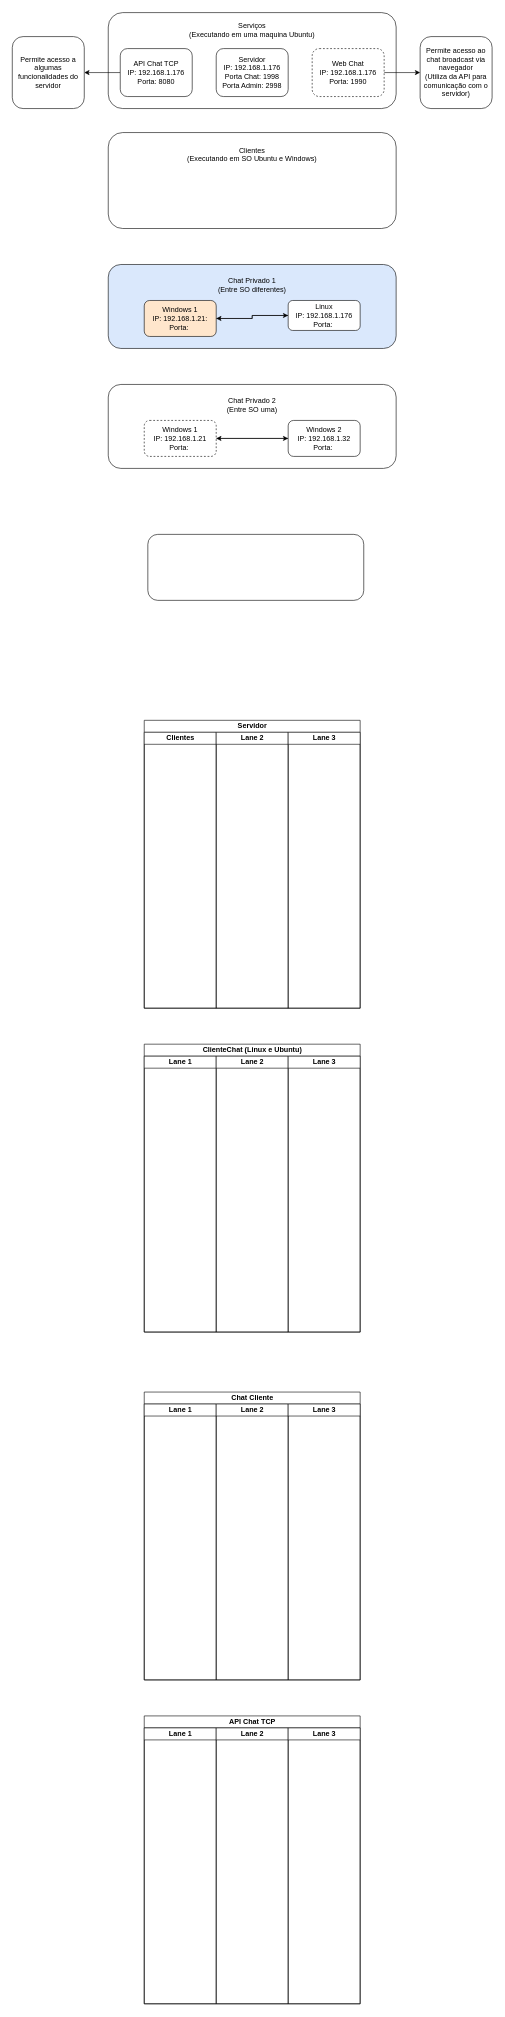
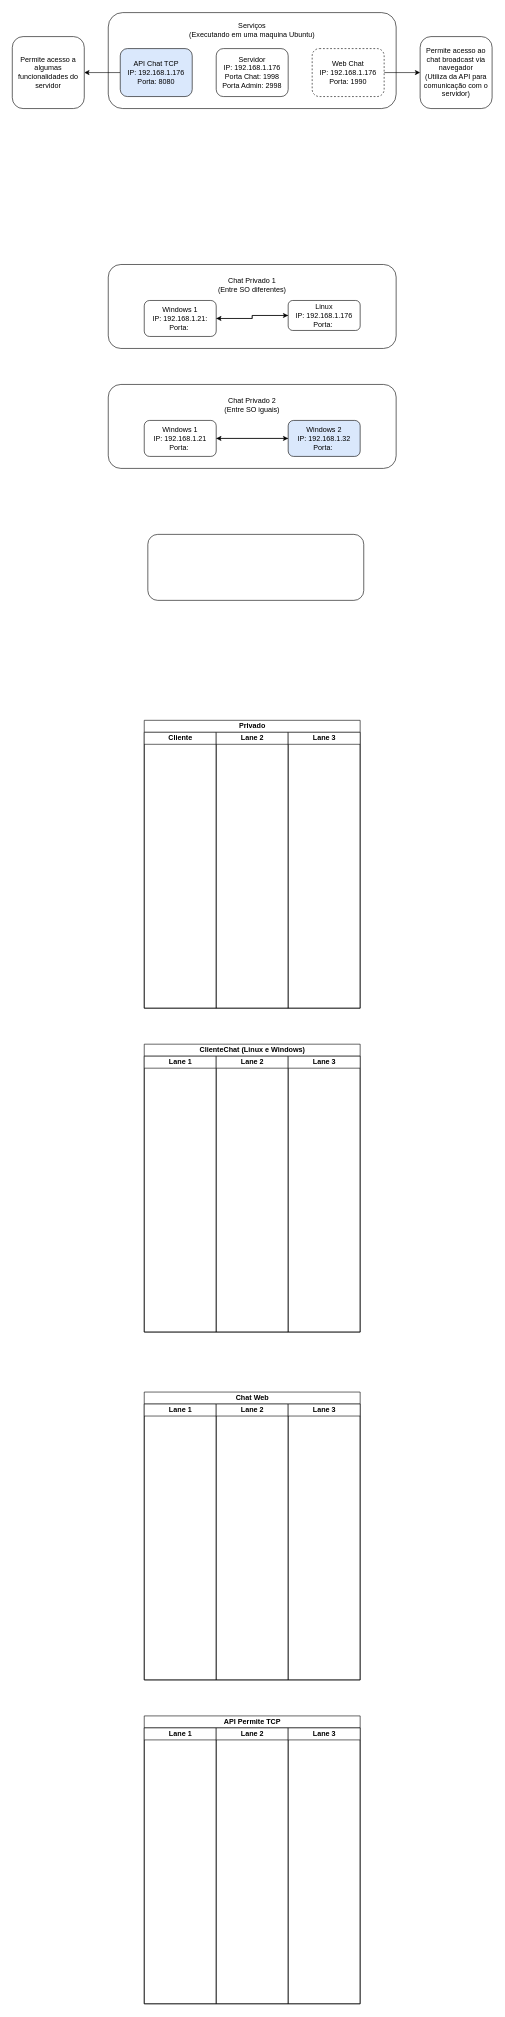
node "API Chat TCP IP: 192.168.1.176 Porta: 8080": fillcolor #ffffff -> #dae8fc
node "Clientes (Executando em SO Ubuntu e Windows)": removed
node "Chat Privado 1 (Entre SO diferentes)": fillcolor #dae8fc -> #ffffff
node "Windows 1 IP: 192.168.1.21: Porta:": fillcolor #ffe6cc -> #ffffff
node "Chat Privado 2 (Entre SO uma)": label "Chat Privado 2 (Entre SO uma)" -> "Chat Privado 2 (Entre SO iguais)"
node "Windows 1 IP: 192.168.1.21 Porta:": style dashed -> solid
node "Windows 2 IP: 192.168.1.32 Porta:": fillcolor #ffffff -> #dae8fc
node "Servidor": label "Servidor" -> "Privado"
node "Clientes": label "Clientes" -> "Cliente"
node "ClienteChat (Linux e Ubuntu)": label "ClienteChat (Linux e Ubuntu)" -> "ClienteChat (Linux e Windows)"
node "Chat Cliente": label "Chat Cliente" -> "Chat Web"
node "API Chat TCP": label "API Chat TCP" -> "API Permite TCP"
